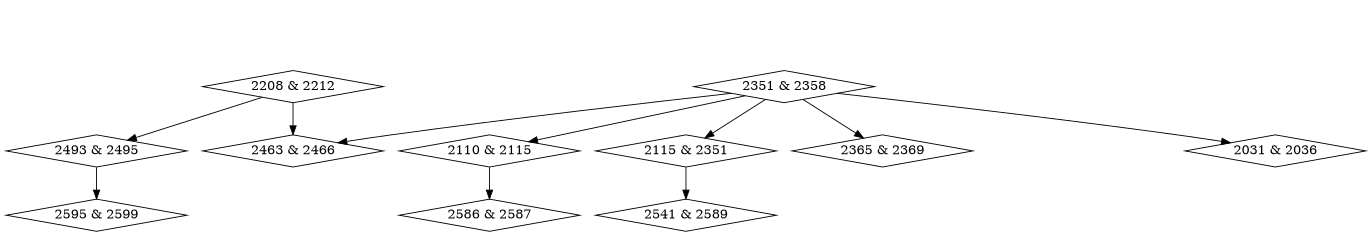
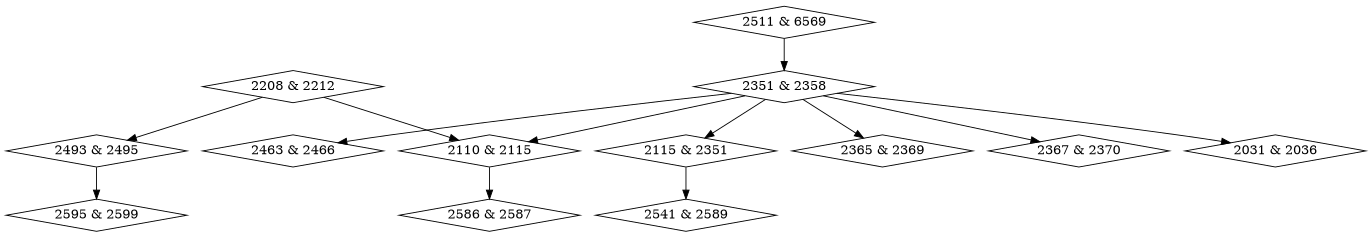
node "2511 & 6569": added
edge "2208 & 2212" -> "2463 & 2466": now "2208 & 2212" -> "2110 & 2115"
node "2367 & 2370": added
